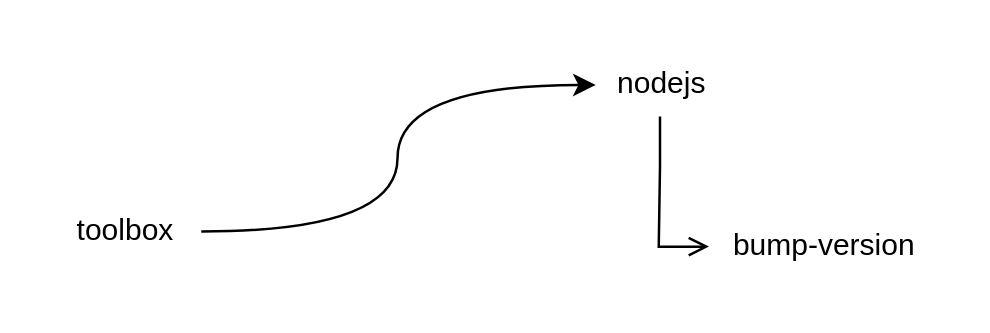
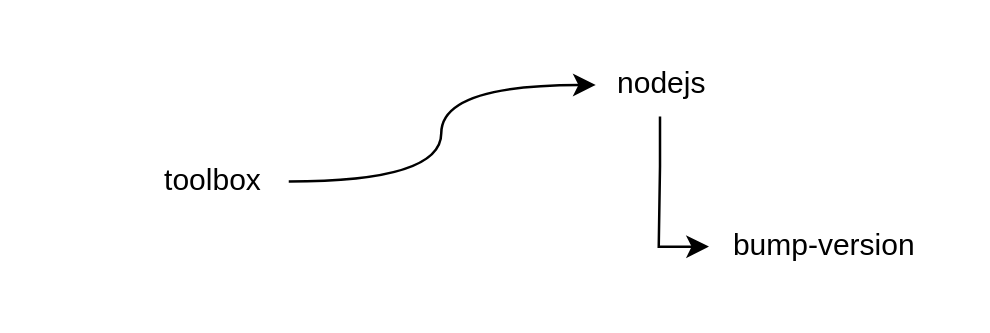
node "toolbox": moved (126, 231) -> (214, 181)
edge "nodejs" -> "bump-version": arrowhead open -> classic
